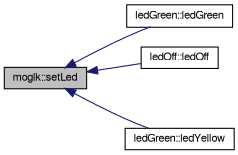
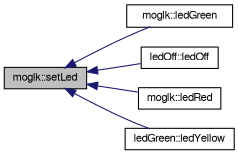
node "ledGreen::ledGreen": label "ledGreen::ledGreen" -> "moglk::ledGreen"
node "moglk::ledRed": added
